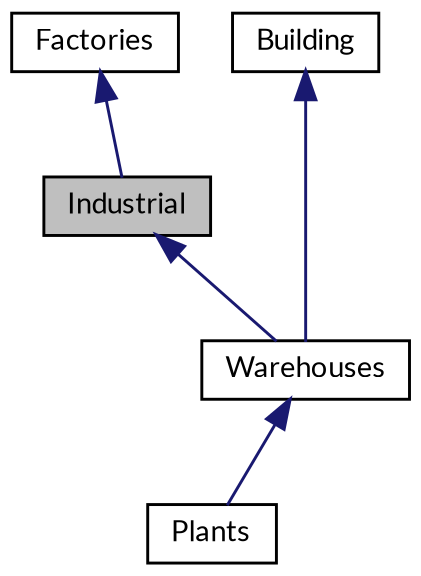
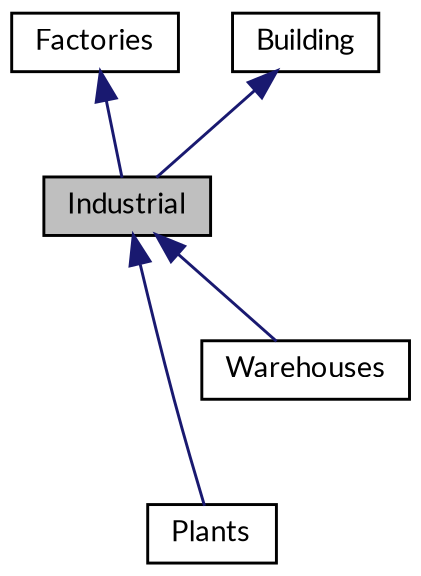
edge "Warehouses" -> "Building": now "Industrial" -> "Building"
edge "Plants" -> "Warehouses": now "Plants" -> "Industrial"
